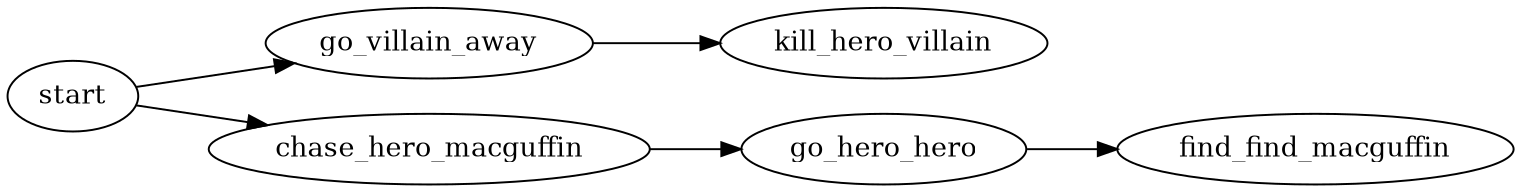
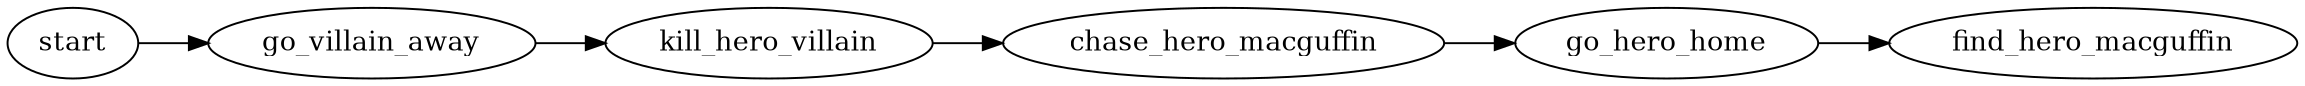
edge "start" -> "chase_hero_macguffin": now "kill_hero_villain" -> "chase_hero_macguffin"
node "go_hero_hero": label "go_hero_hero" -> "go_hero_home"
node "find_find_macguffin": label "find_find_macguffin" -> "find_hero_macguffin"
